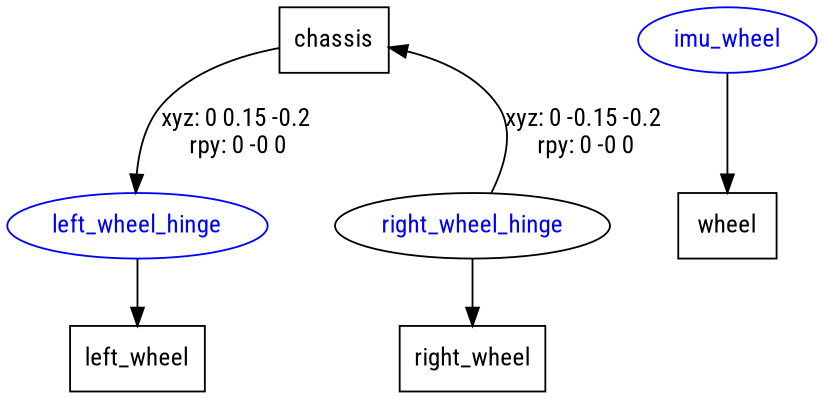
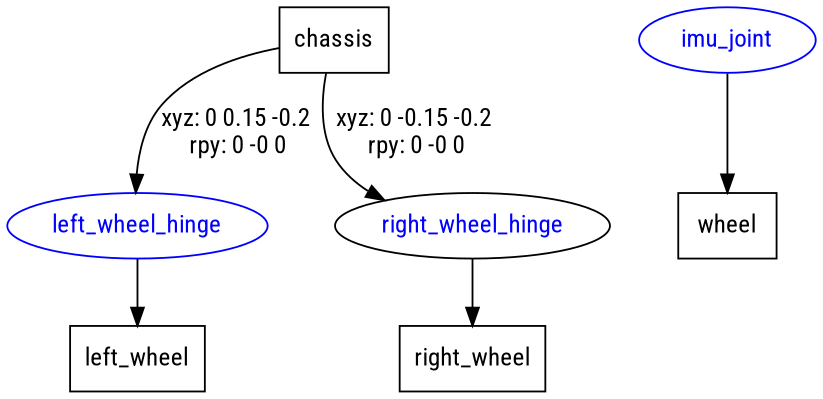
node "imu_wheel": label "imu_wheel" -> "imu_joint"
edge "right_wheel_hinge" -> "chassis": reversed
